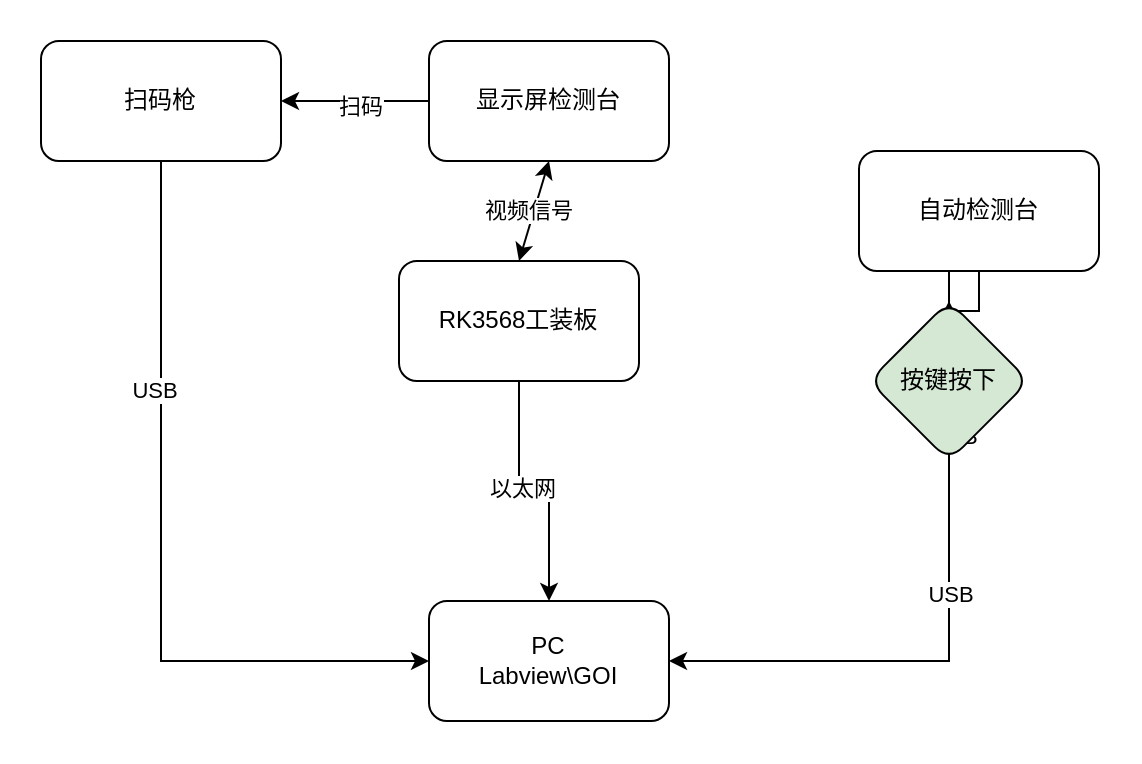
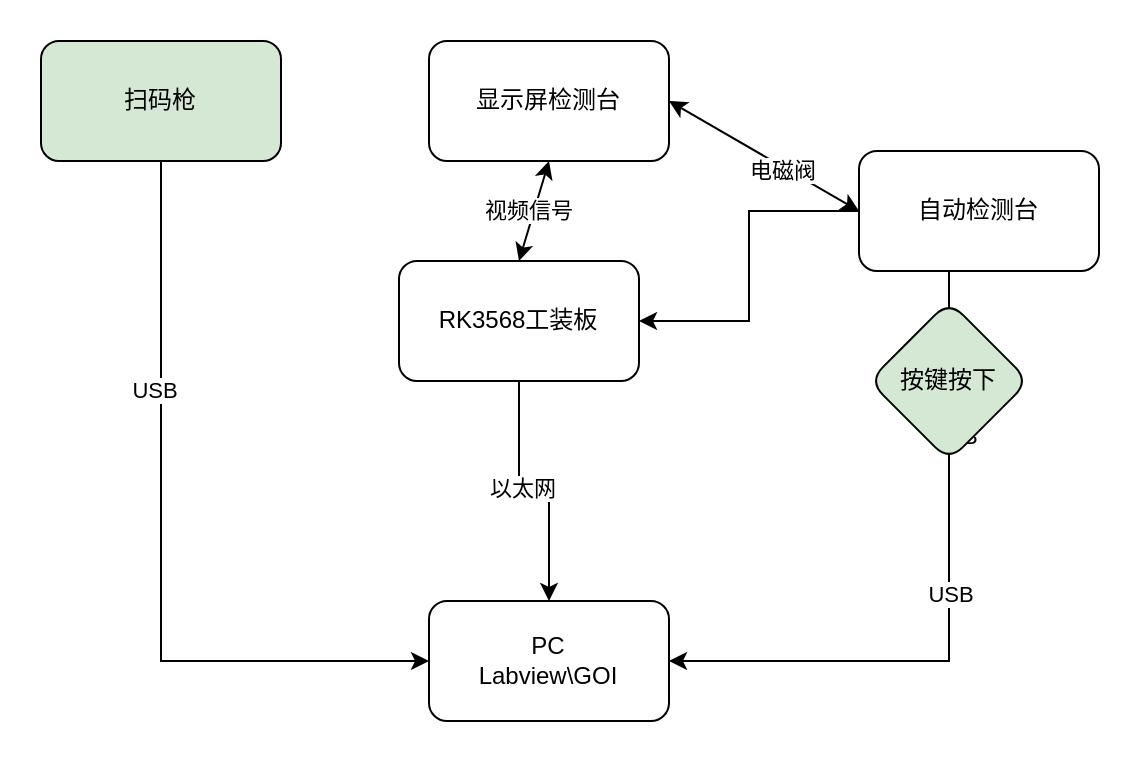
node "扫码枪": fillcolor #ffffff -> #d5e8d4
edge "显示屏检测台" -> "扫码枪": removed, label "扫码"
edge "显示屏检测台" -- "自动检测台": added, label "电磁阀"
edge "自动检测台" -> "按键按下": now "自动检测台" -> "RK3568工装板"
